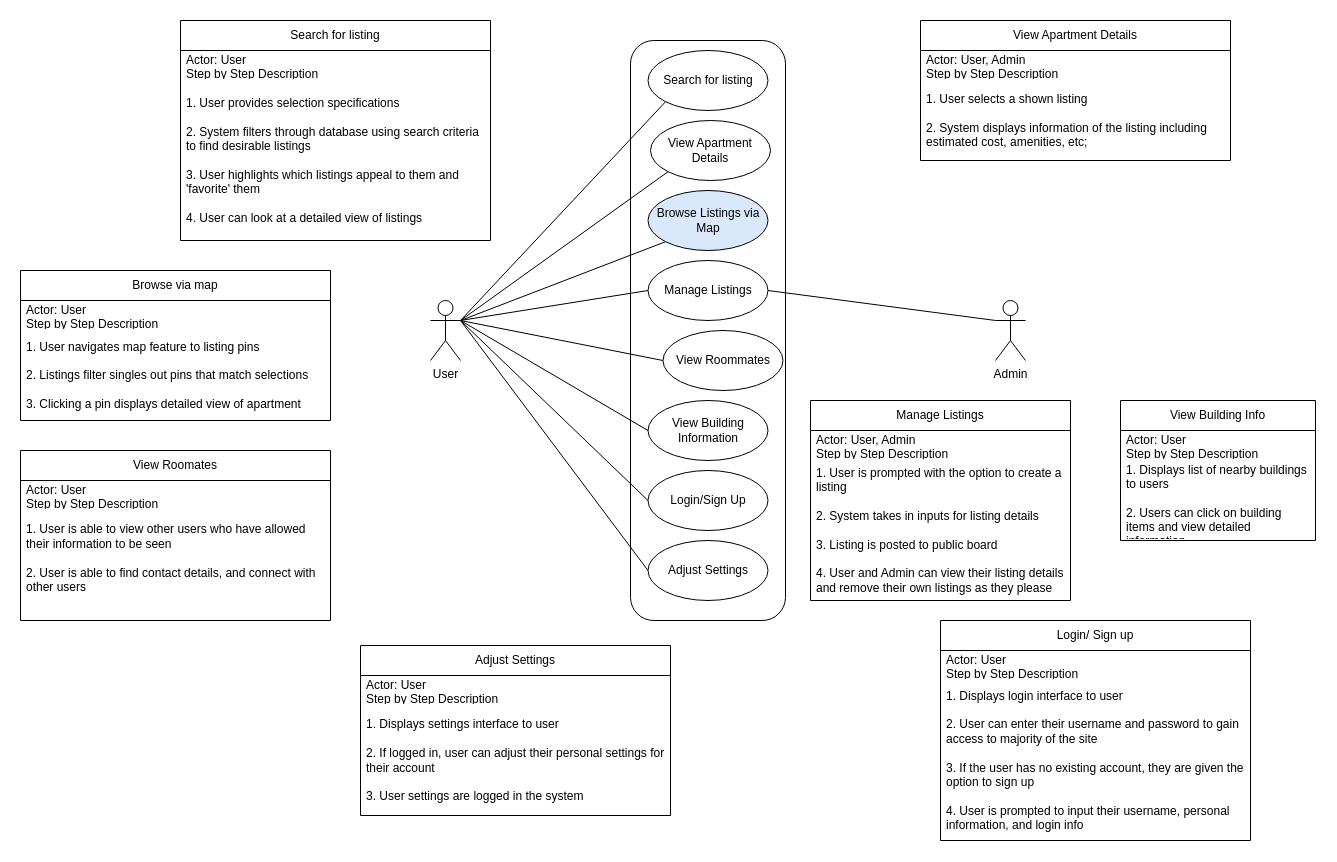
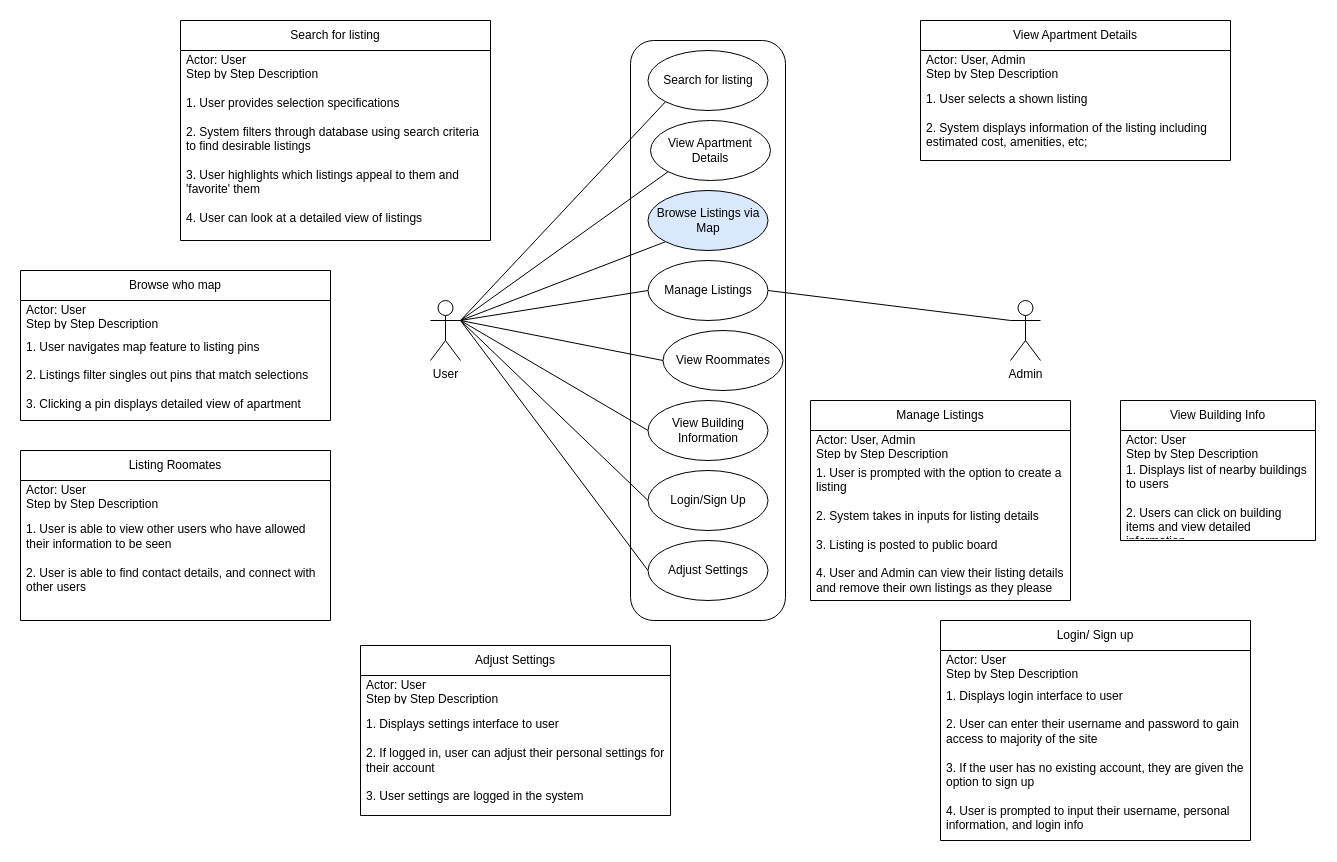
node "Browse via map": label "Browse via map" -> "Browse who map"
node "Admin": moved (1011, 331) -> (1026, 331)
node "View Roomates": label "View Roomates" -> "Listing Roomates"
